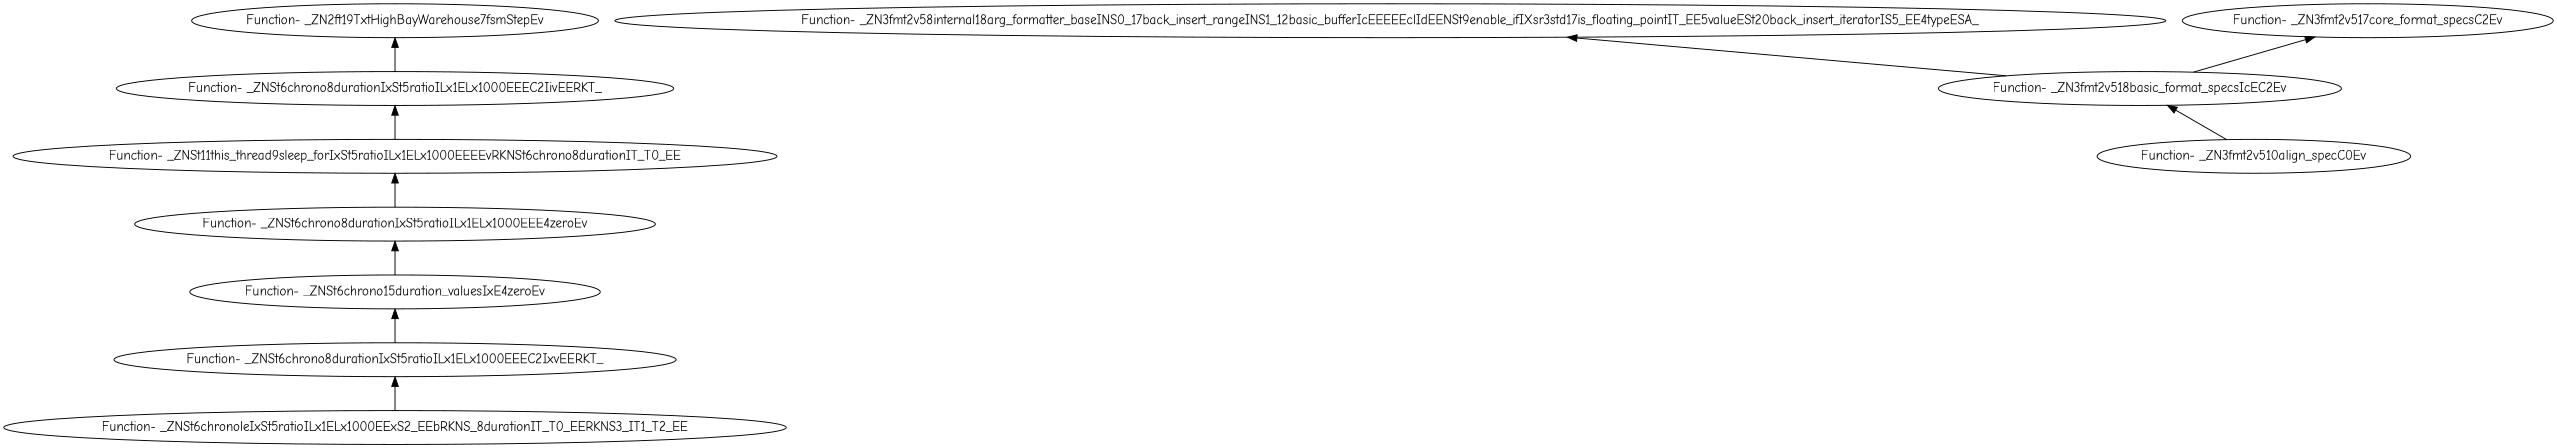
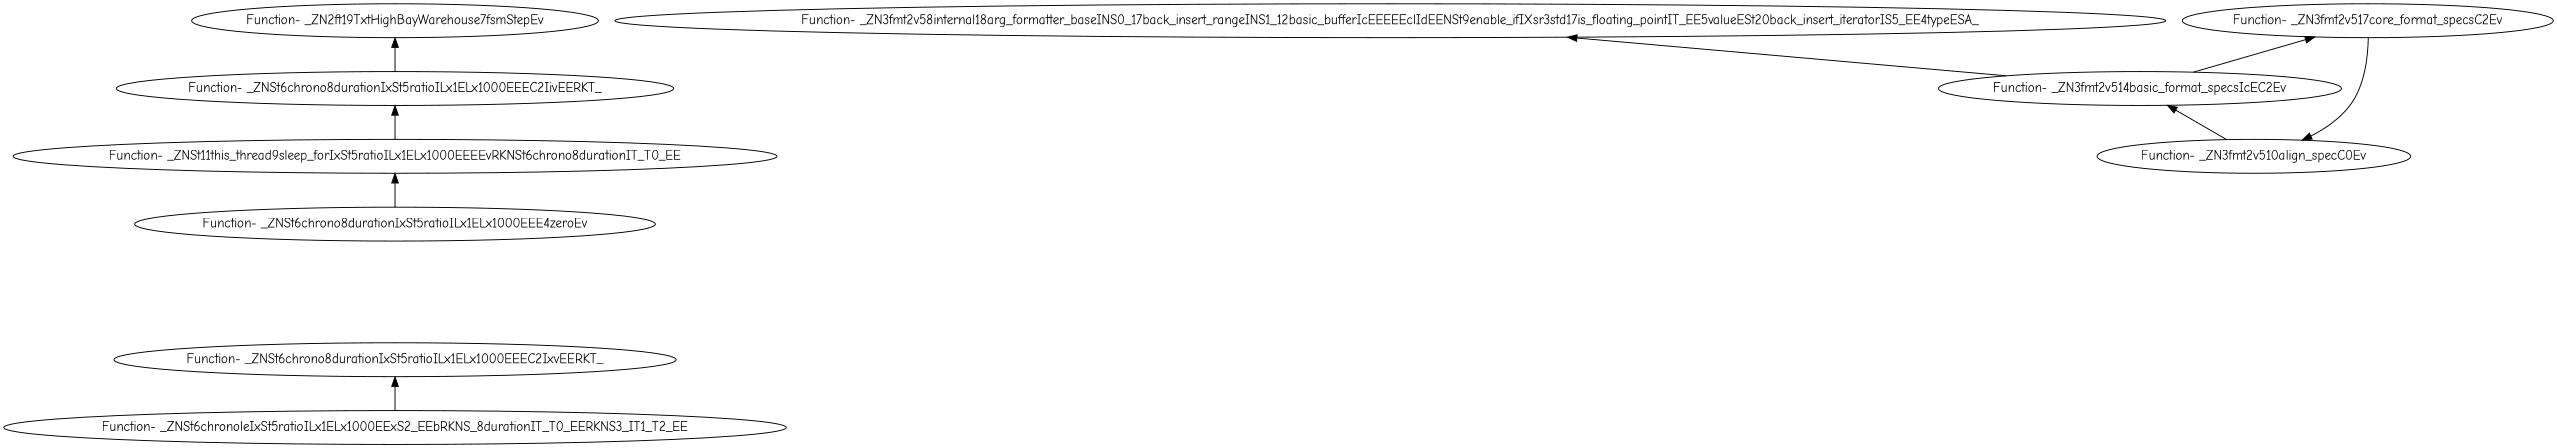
node "Function- _ZN3fmt2v518basic_format_specsIcEC2Ev": label "Function- _ZN3fmt2v518basic_format_specsIcEC2Ev" -> "Function- _ZN3fmt2v514basic_format_specsIcEC2Ev"
edge "Function- _ZN3fmt2v517core_format_specsC2Ev" -> "Function- _ZN3fmt2v510align_specC0Ev": added
node "Function- _ZNSt6chrono15duration_valuesIxE4zeroEv": removed
